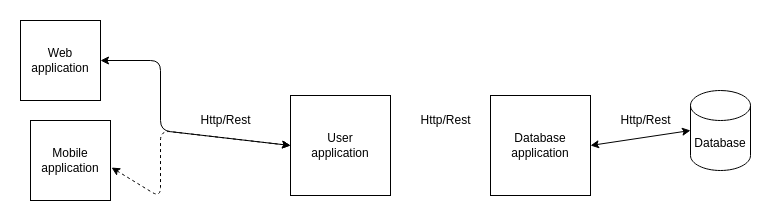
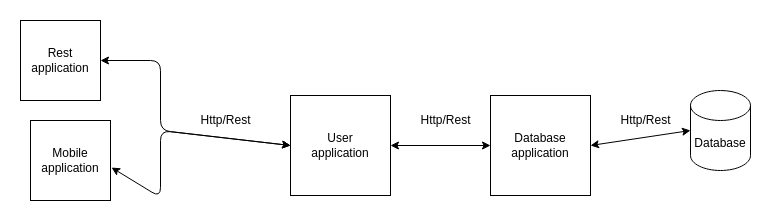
node "Web application": label "Web application" -> "Rest application"
edge "User application" -- "Database application": added
edge "User application" -- "Mobile application": style dashed -> solid
